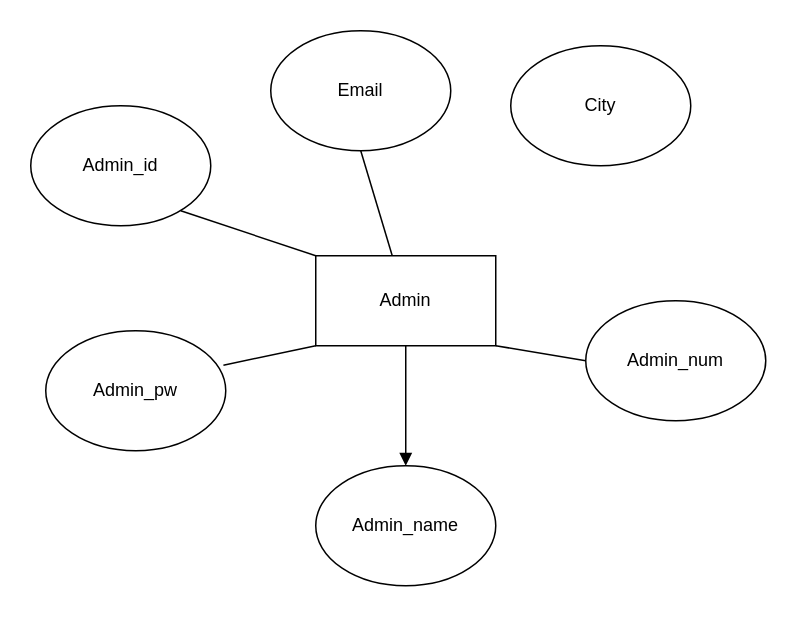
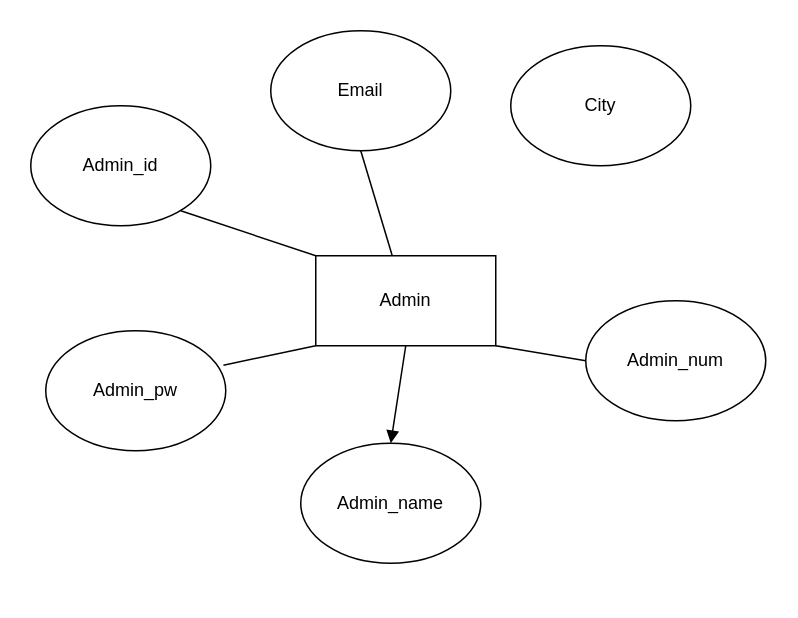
node "Admin_name": moved (406, 526) -> (391, 503)
